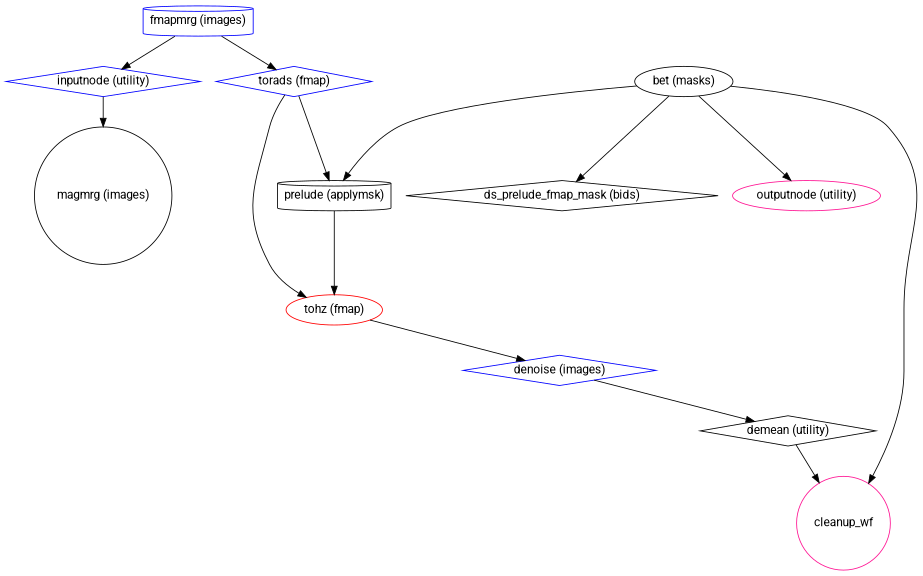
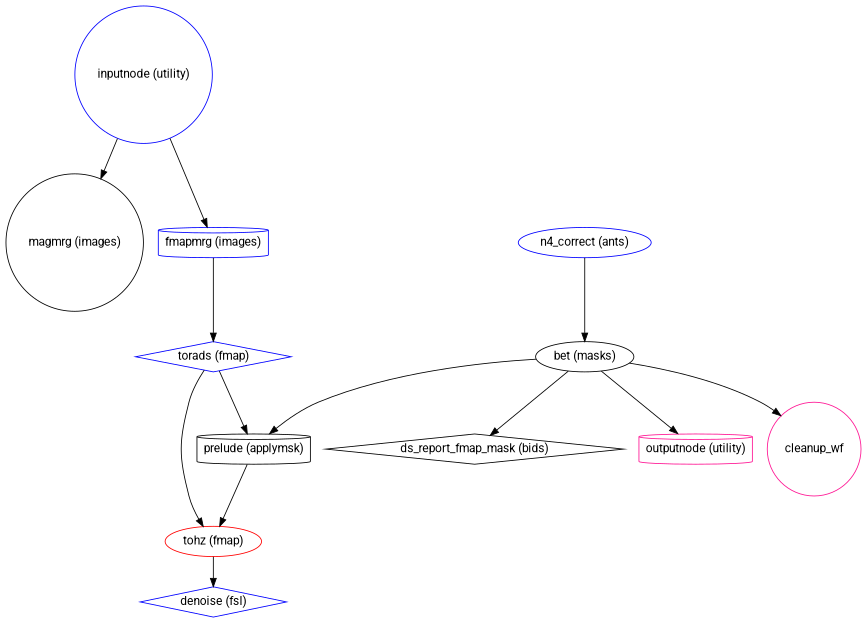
edge "fmapmrg (images)" -> "inputnode (utility)": reversed
node "inputnode (utility)": shape diamond -> circle
node "ds_prelude_fmap_mask (bids)": label "ds_prelude_fmap_mask (bids)" -> "ds_report_fmap_mask (bids)"
node "outputnode (utility)": shape ellipse -> cylinder
node "n4_correct (ants)": added
node "denoise (images)": label "denoise (images)" -> "denoise (fsl)"
node "demean (utility)": removed
